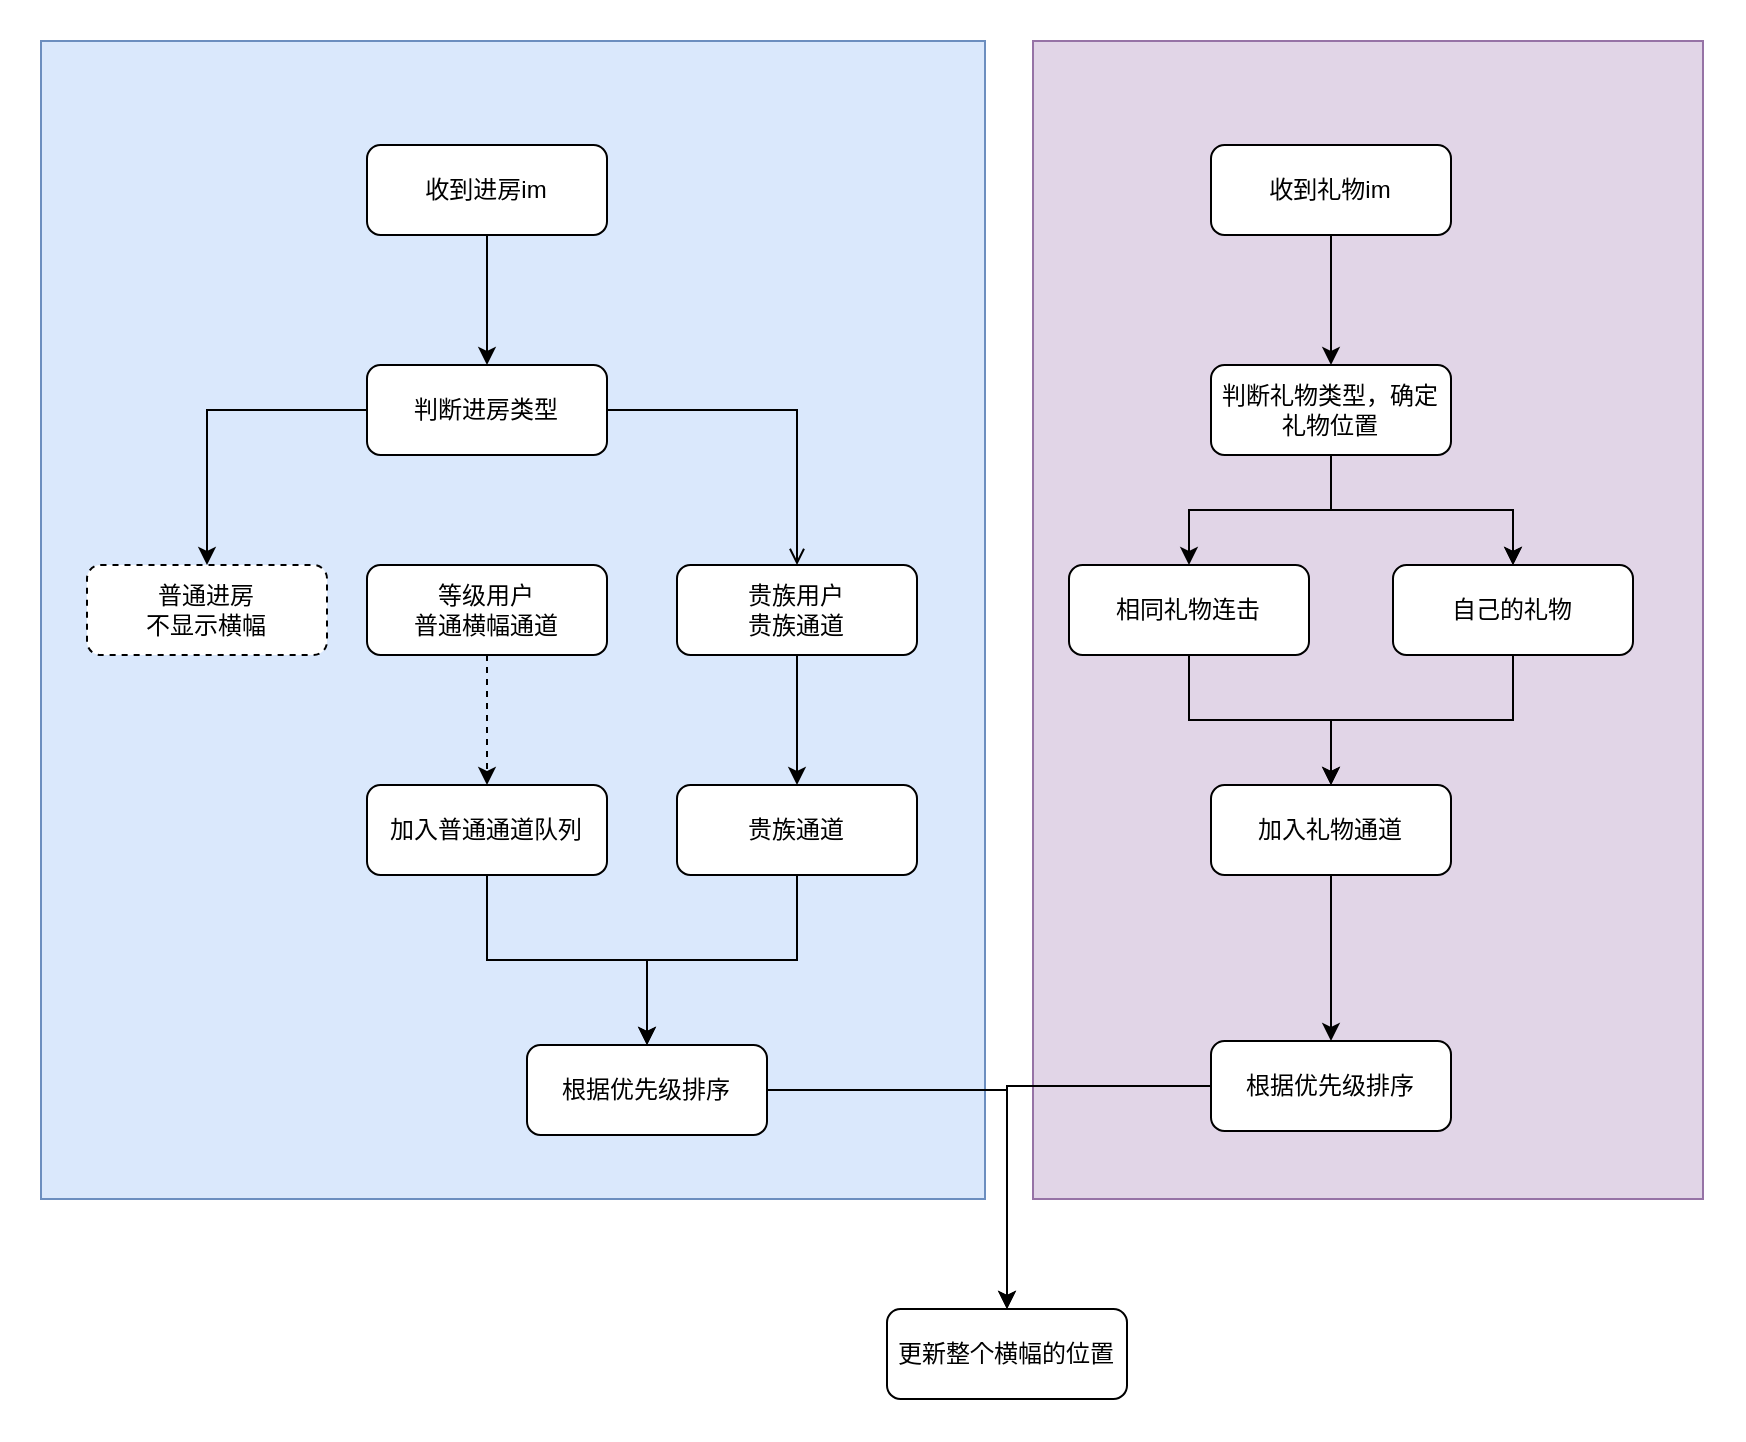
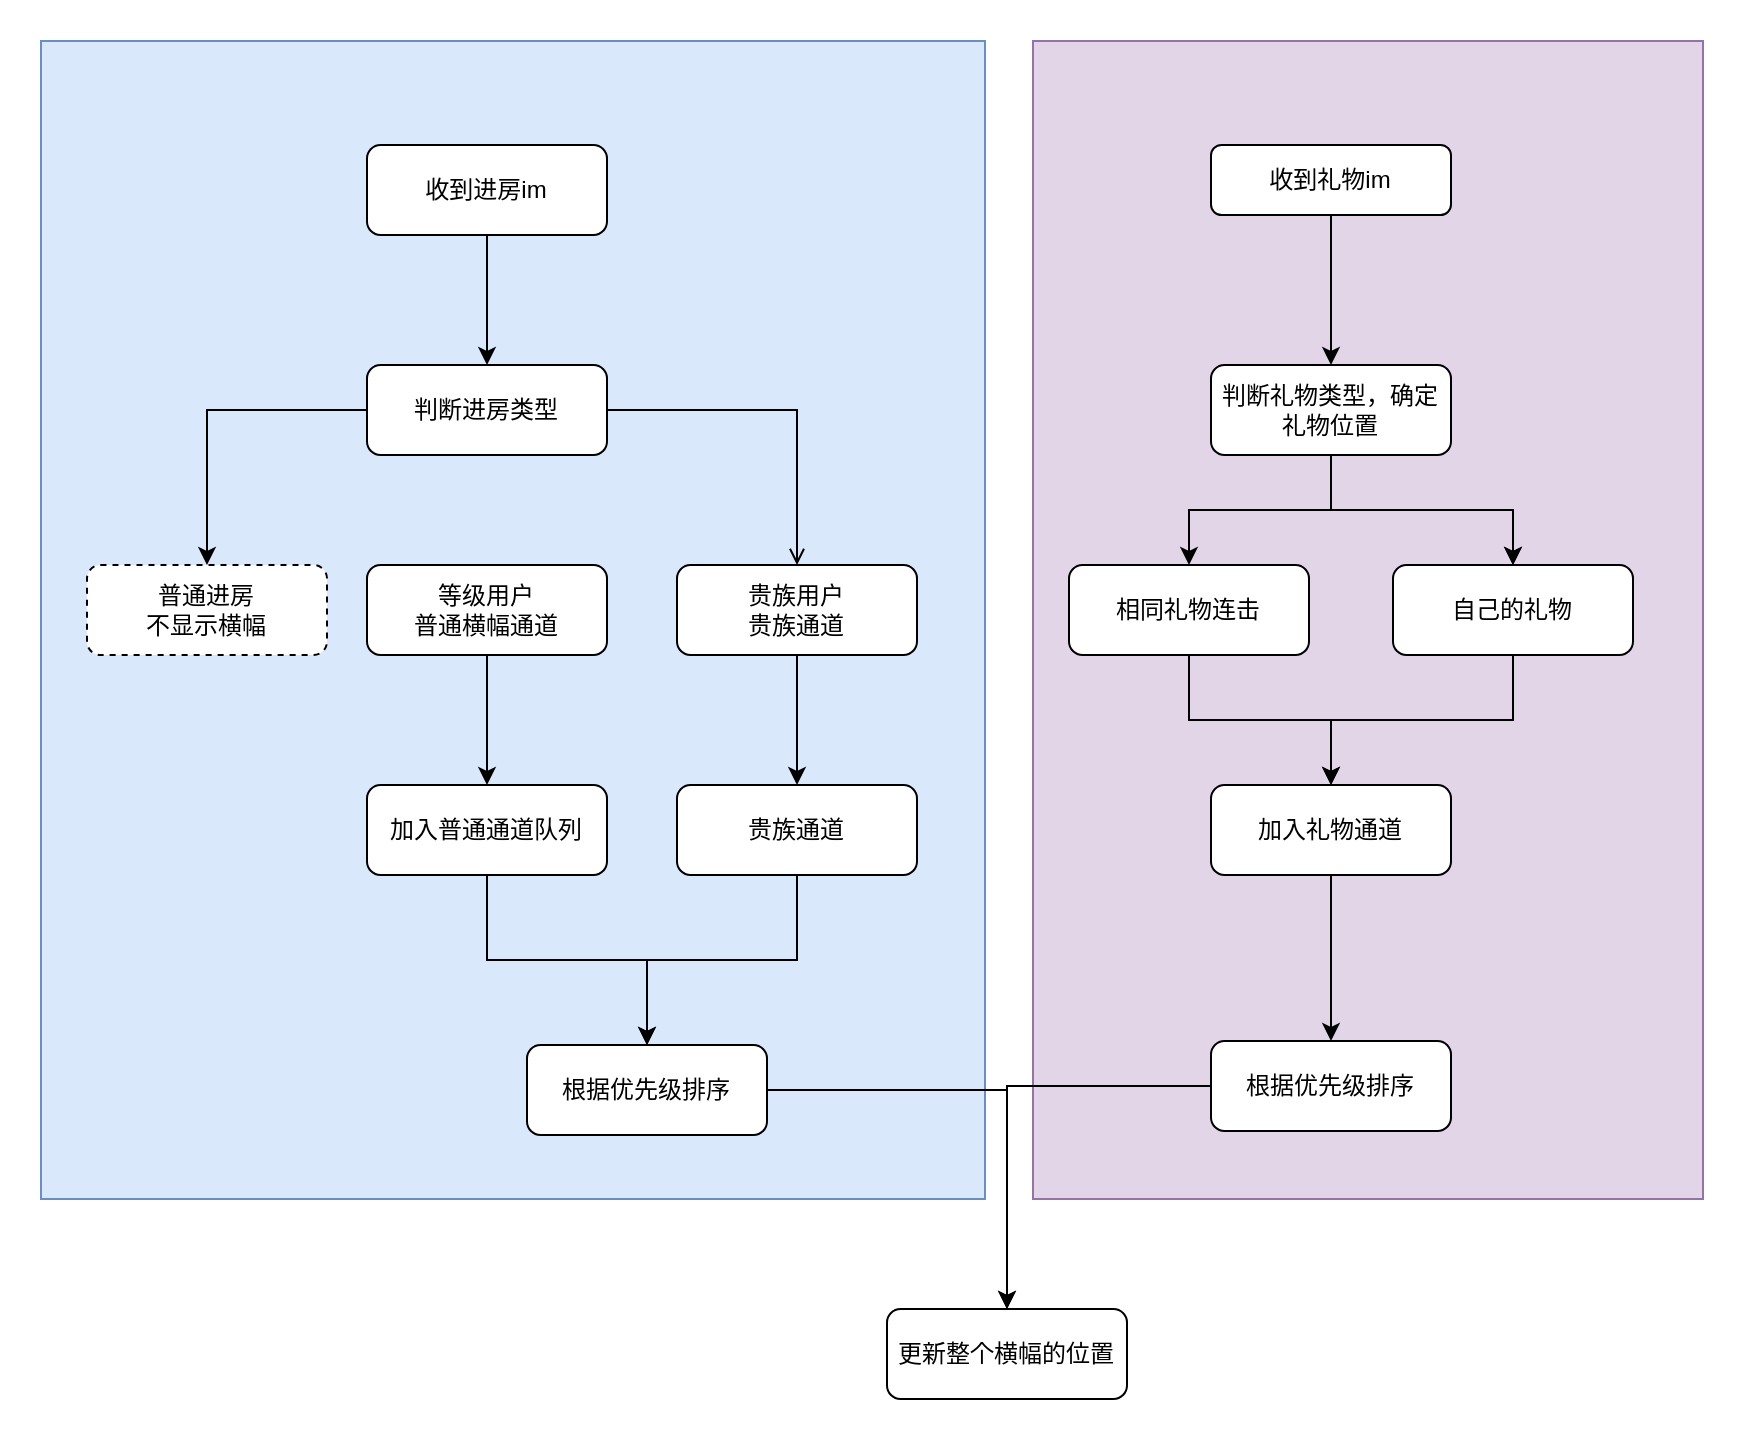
node "收到礼物im": size 240x90 -> 240x70
edge "等级用户 普通横幅通道" -> "加入普通通道队列": style dashed -> solid
